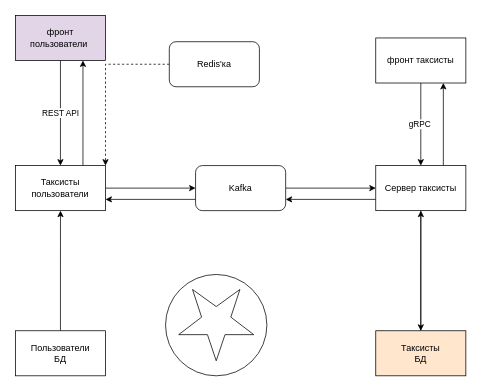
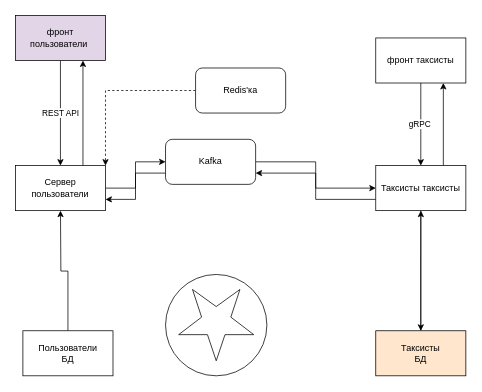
node "Redis'ка": moved (214, 64) -> (240, 90)
node "Таксисты пользователи": label "Таксисты пользователи" -> "Сервер пользователи"
node "Kafka": moved (240, 188) -> (210, 162)
node "Сервер таксисты": label "Сервер таксисты" -> "Таксисты таксисты"
node "Пользователи БД": moved (60, 353) -> (68, 353)
